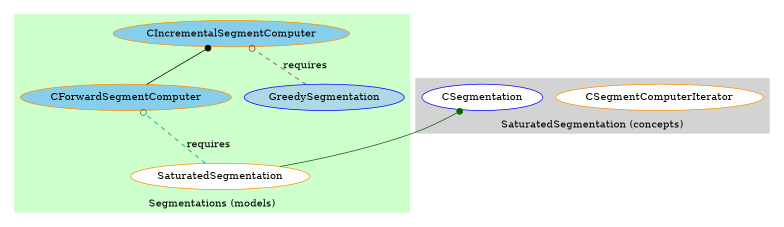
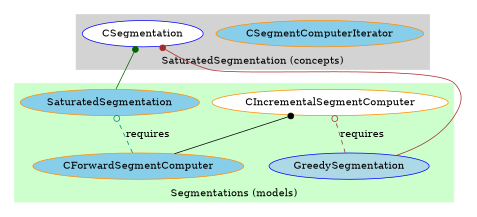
node "CIncrementalSegmentComputer": fillcolor skyblue -> white
edge "GreedySegmentation" -> "CSegmentation": added
node "CSegmentComputerIterator": fillcolor white -> skyblue
edge "SaturatedSegmentation" -> "CForwardSegmentComputer": reversed
node "SaturatedSegmentation": fillcolor white -> skyblue
